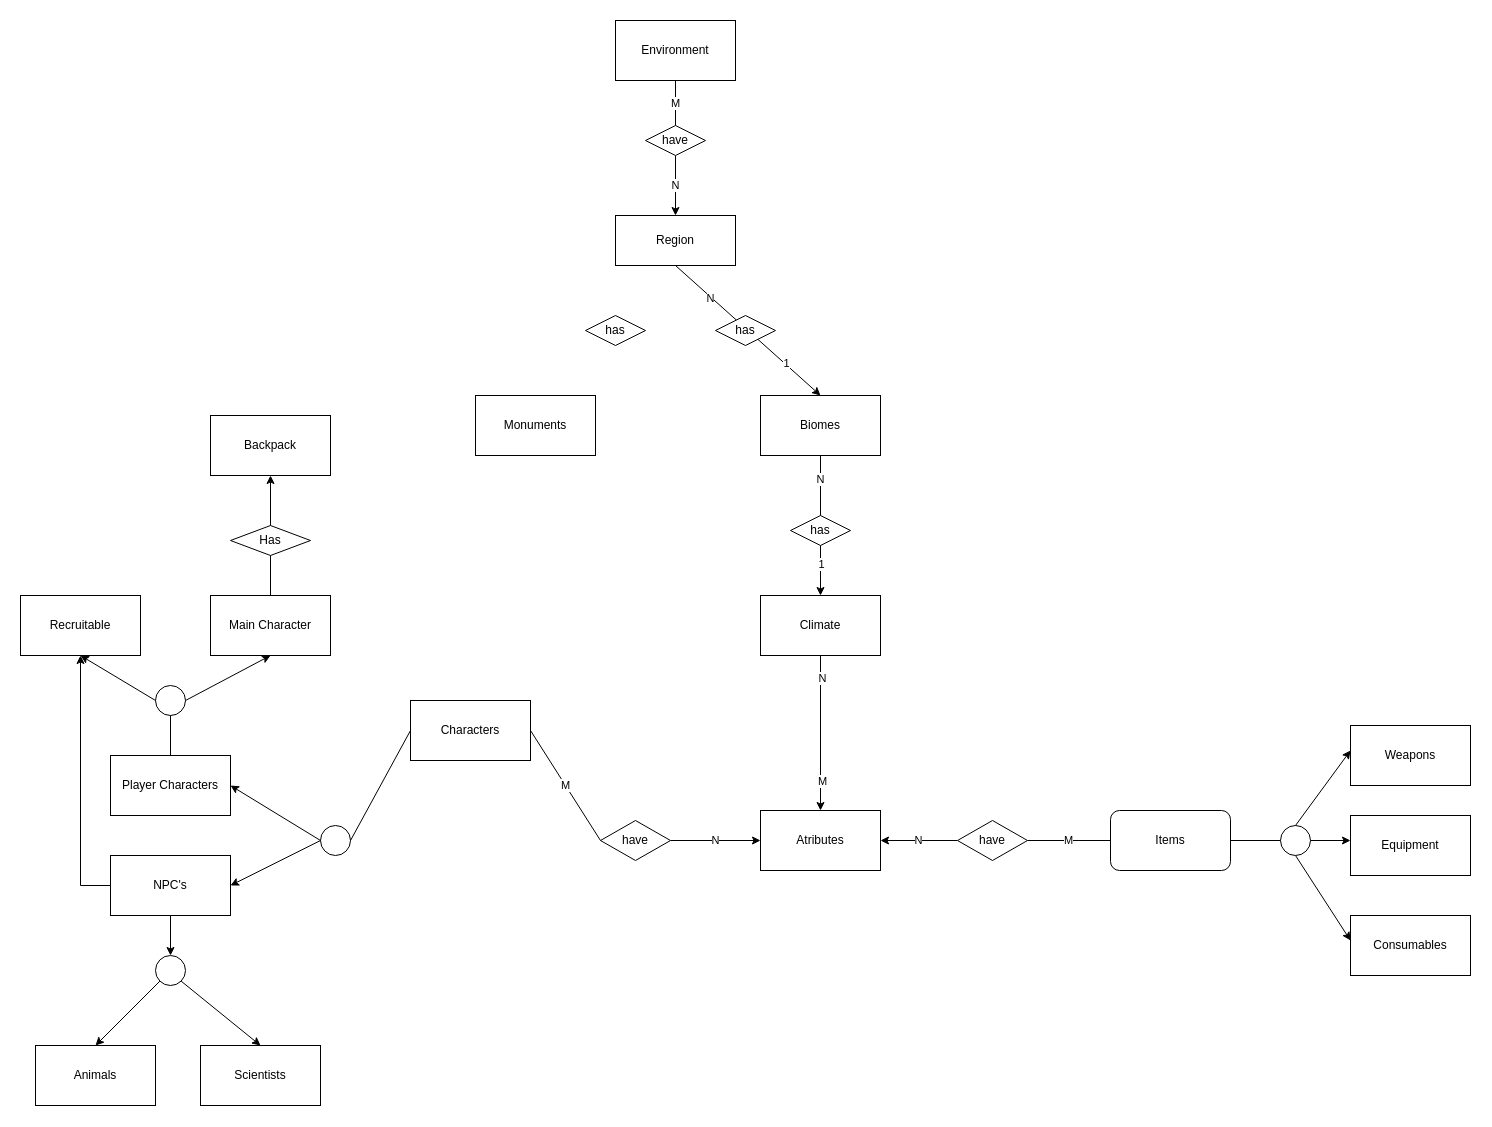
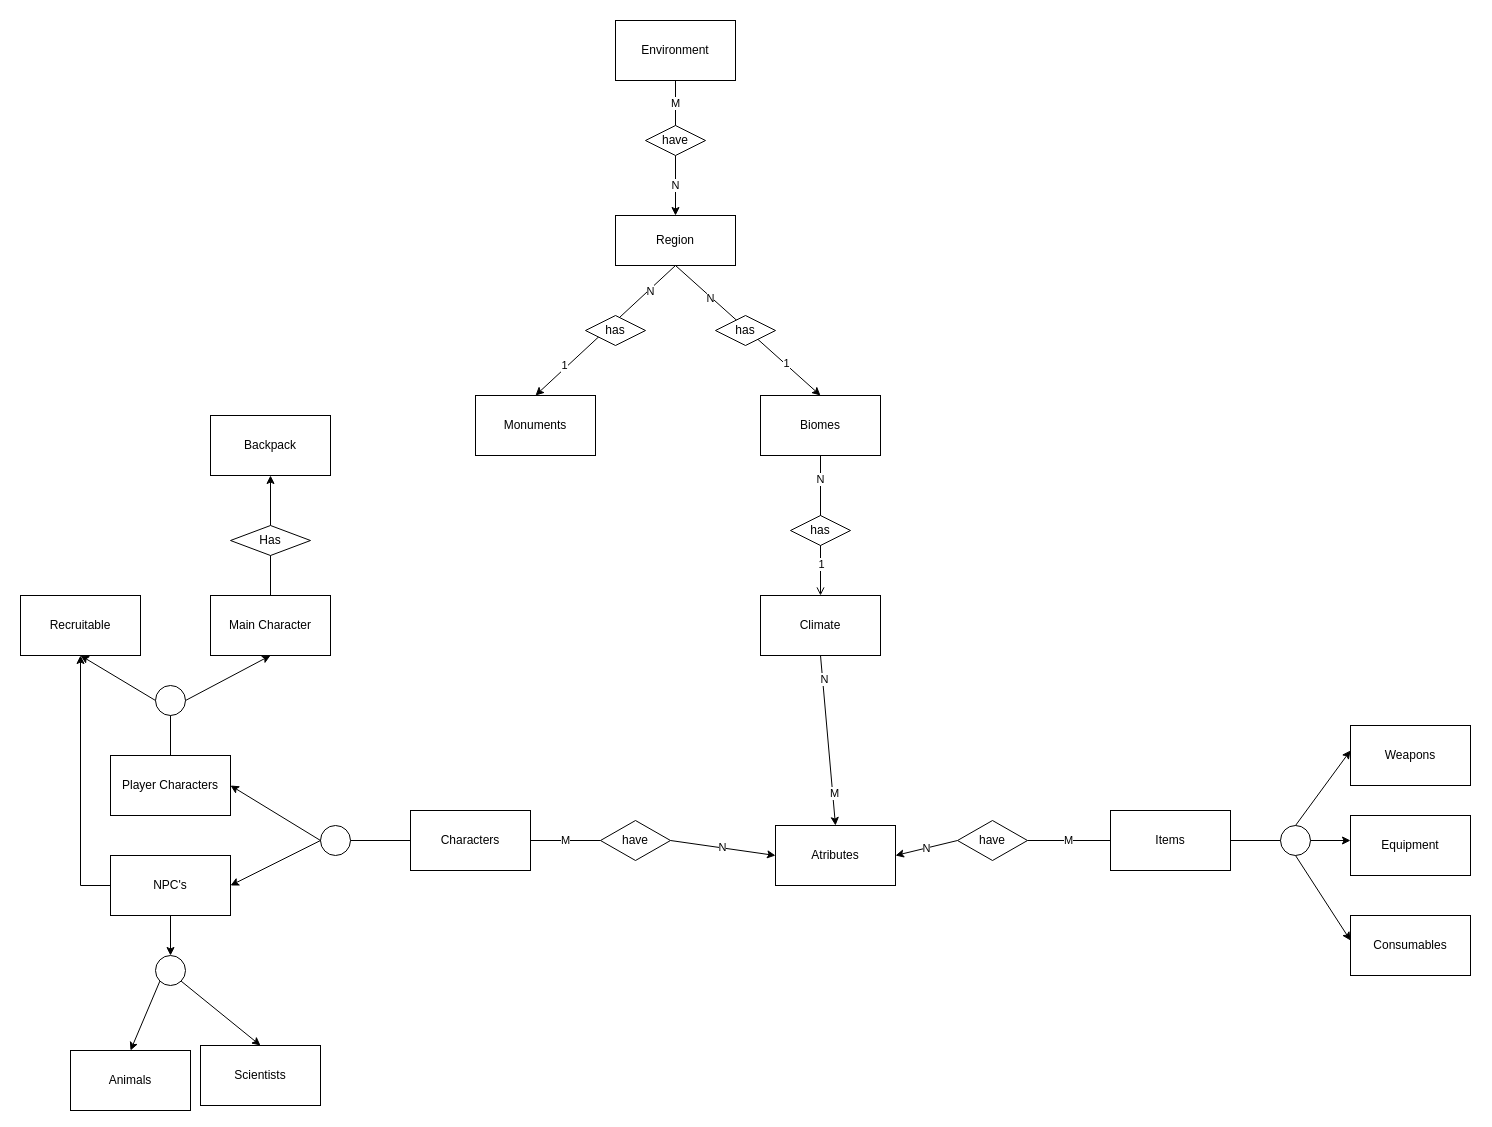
edge "Region" -> "Monuments": added, labels "N", "1"
edge "Biomes" -> "Climate": arrowhead classic -> open
node "Characters": moved (471, 731) -> (471, 841)
node "Atributes": moved (821, 841) -> (836, 856)
node "Items": shape rounded rectangle -> rectangle
node "Animals": moved (96, 1076) -> (131, 1081)
